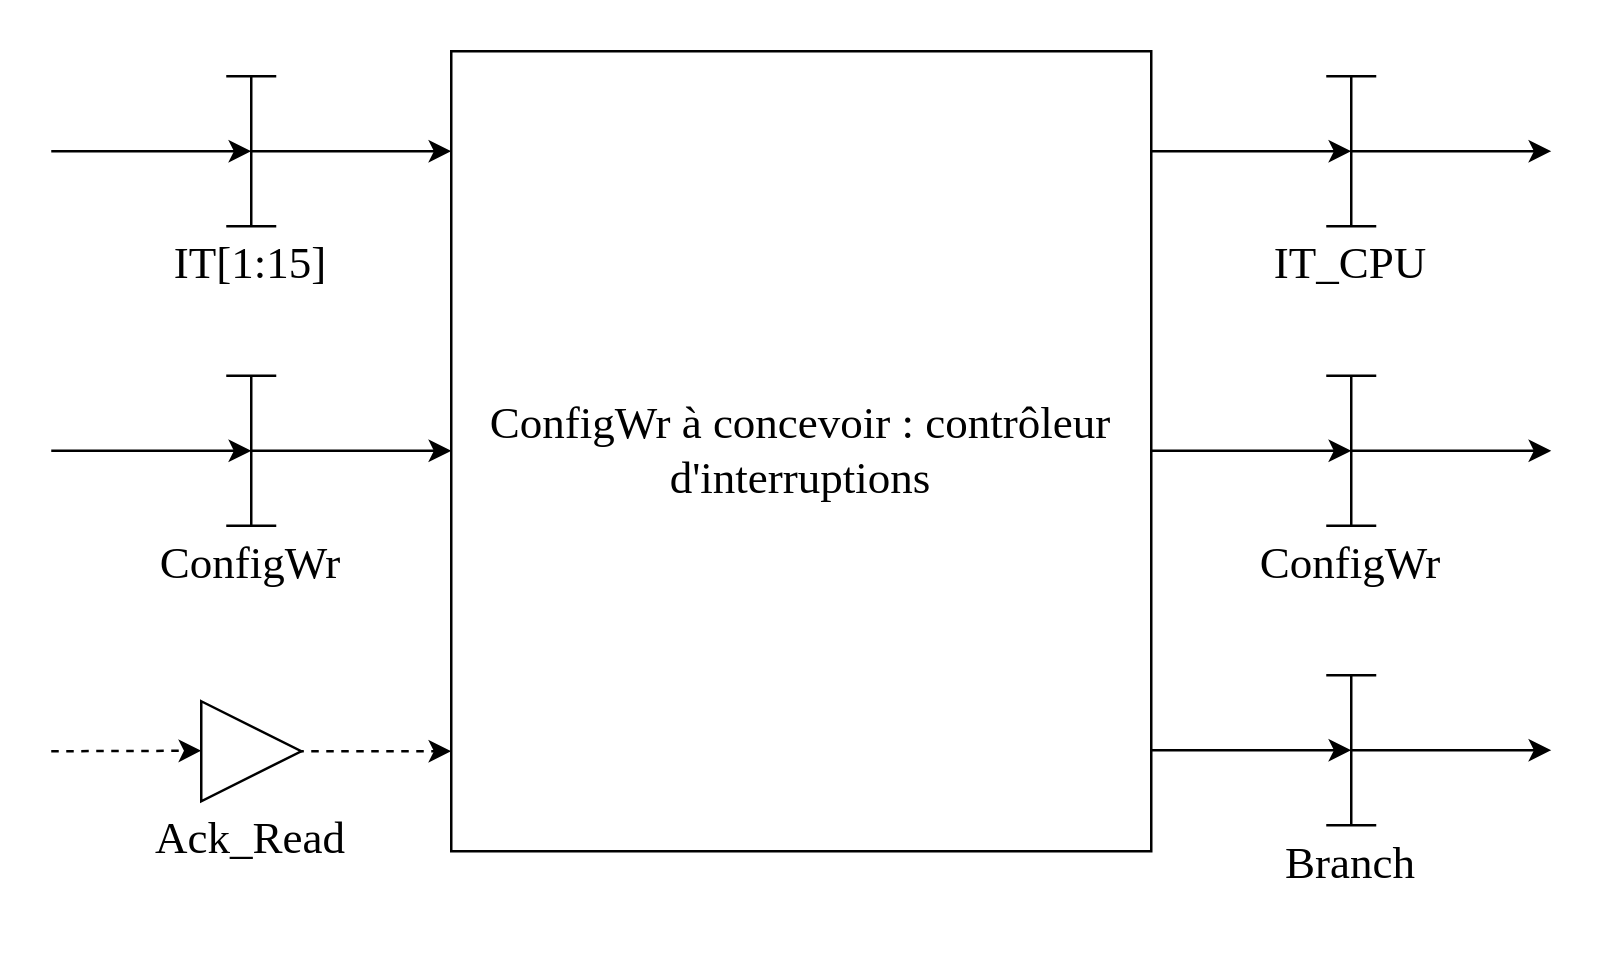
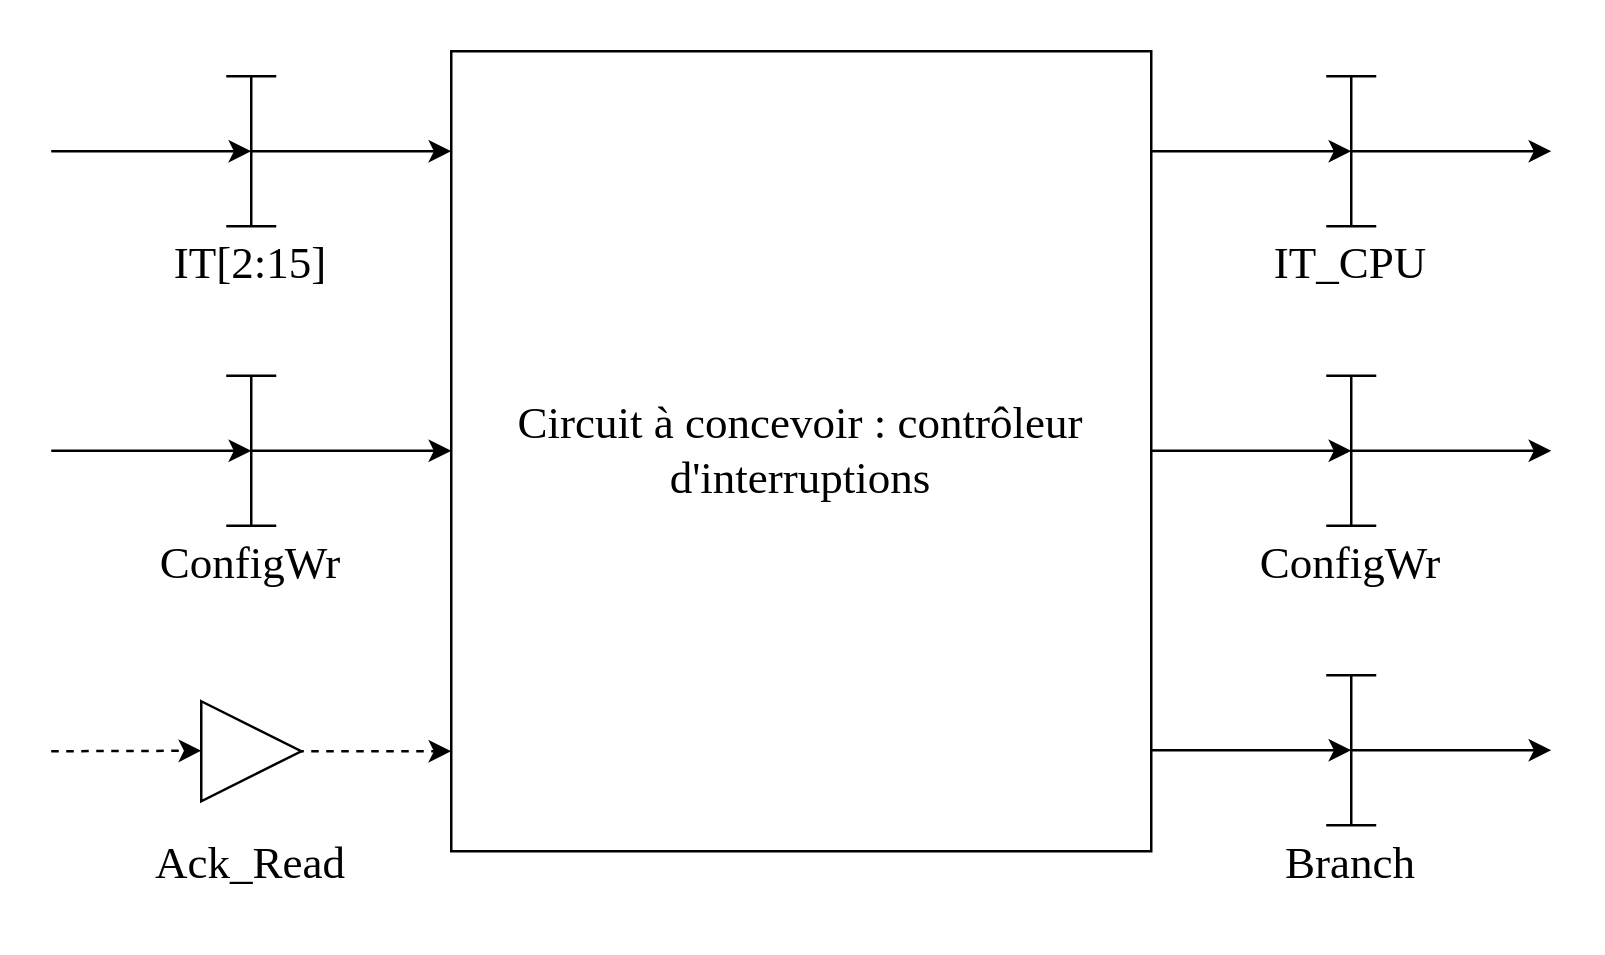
node "IT[1:15]": label "IT[1:15]" -> "IT[2:15]"
node "ConfigWr à concevoir : contrôleur d'interruptions": label "ConfigWr à concevoir : contrôleur d'interruptions" -> "Circuit à concevoir : contrôleur d'interruptions"
node "Ack_Read": moved (251, 839) -> (251, 864)
